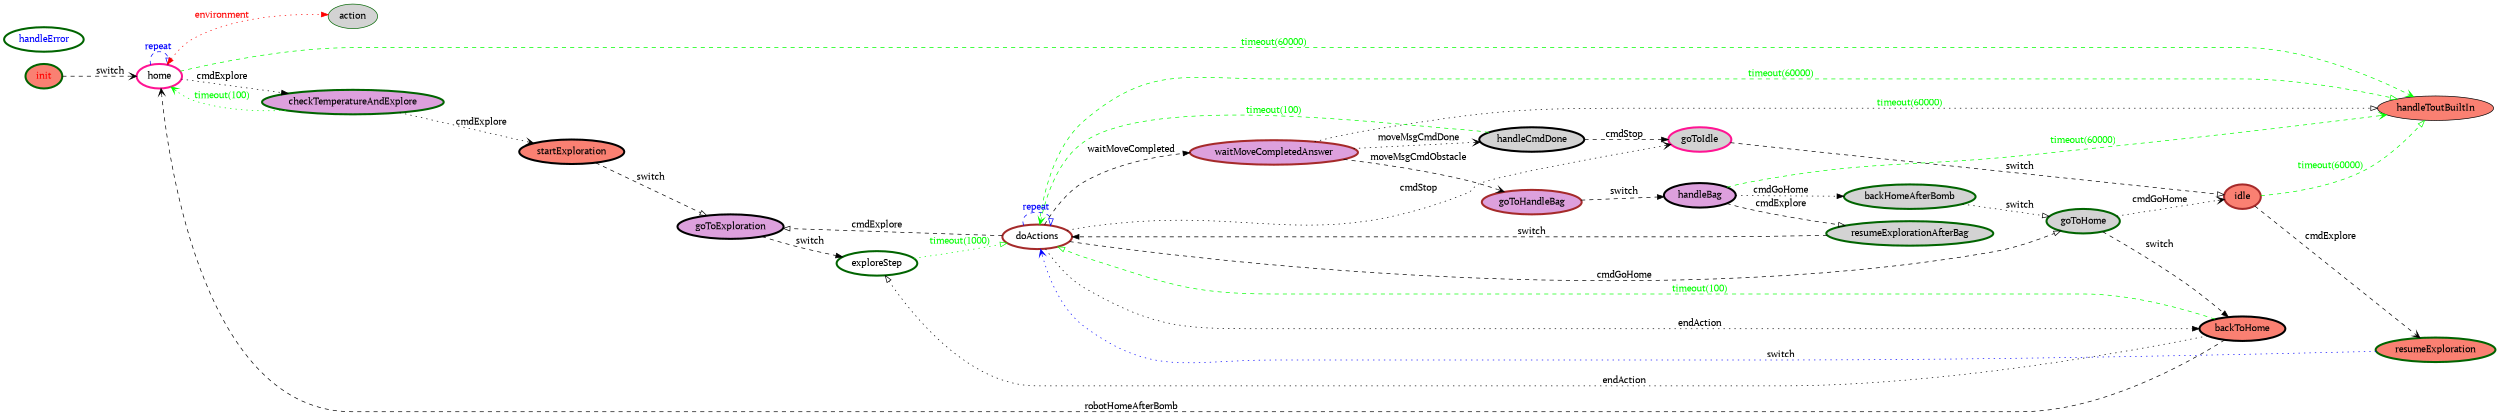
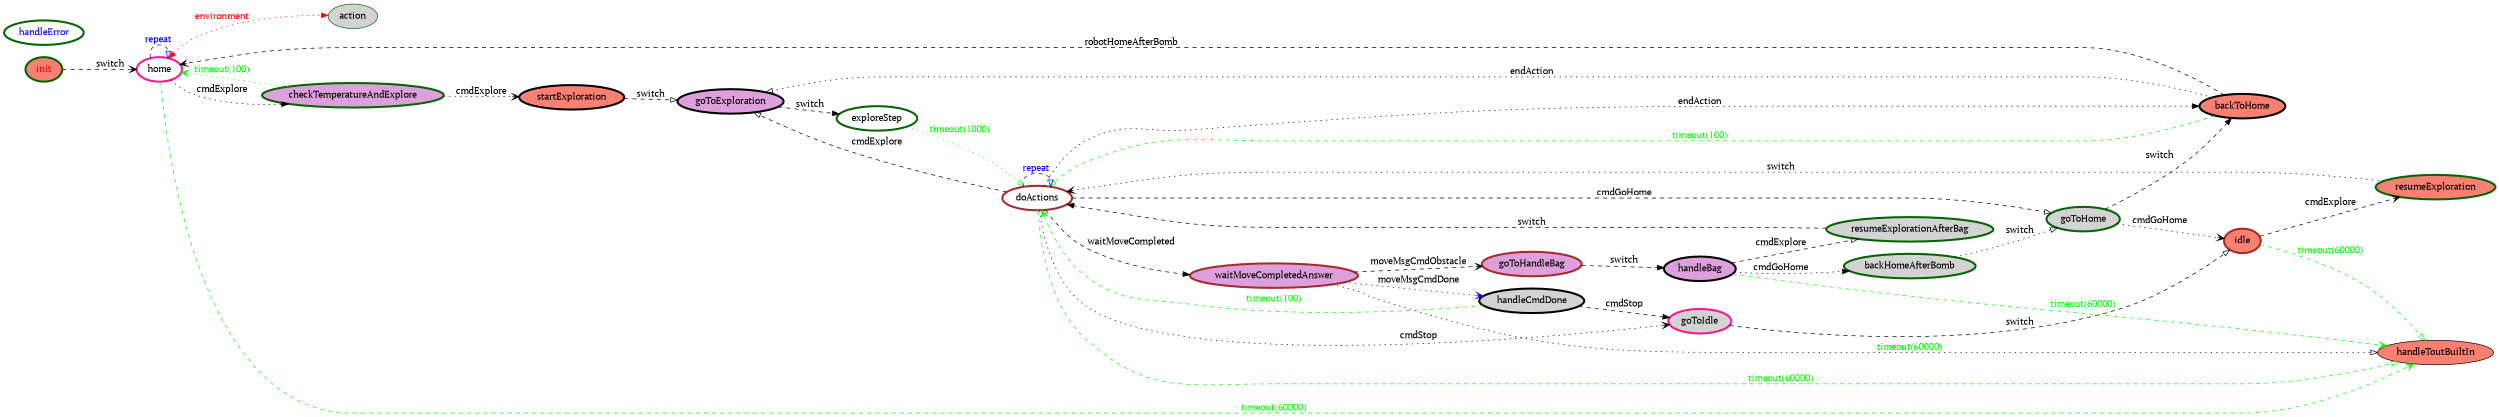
edge "waitMoveCompletedAnswer" -> "handleCmdDone": color black -> blue
edge "resumeExploration" -> "doActions": color blue -> black
edge "backToHome" -> "exploreStep": now "backToHome" -> "goToExploration"
